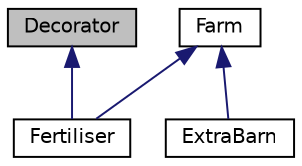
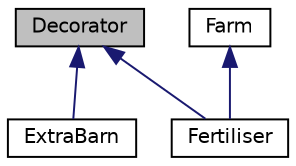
edge "ExtraBarn" -> "Farm": now "ExtraBarn" -> "Decorator"
